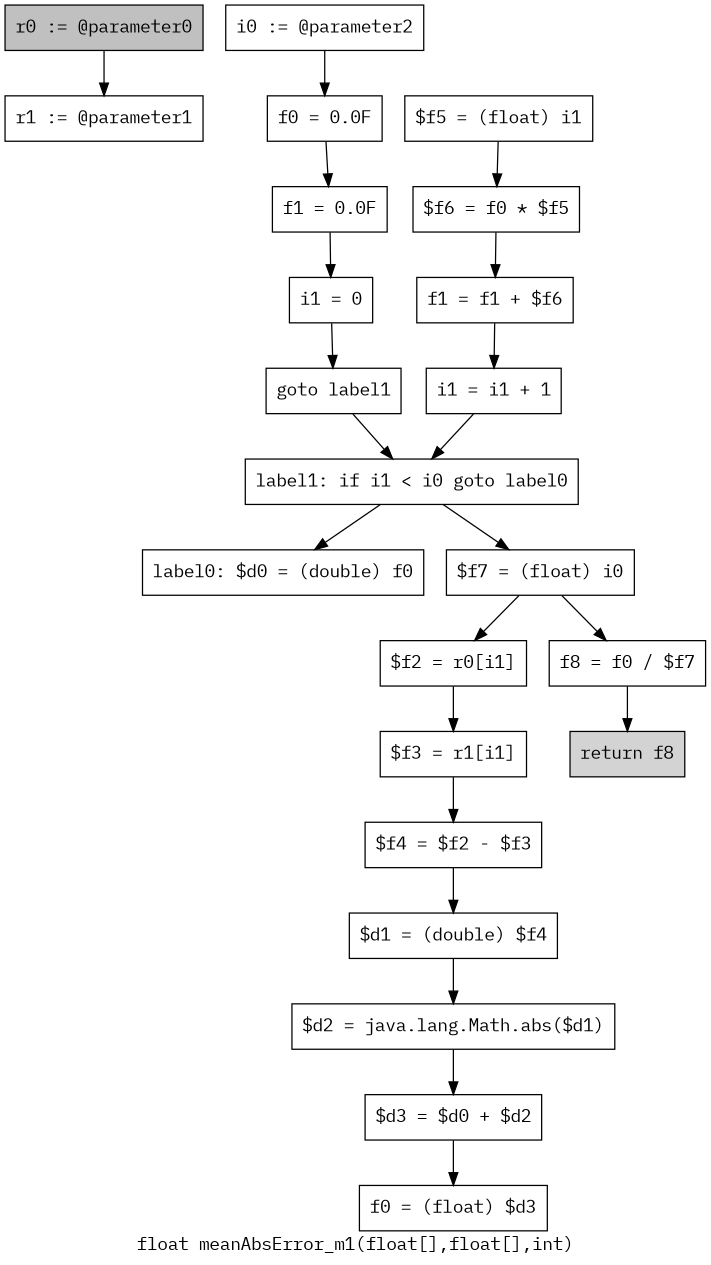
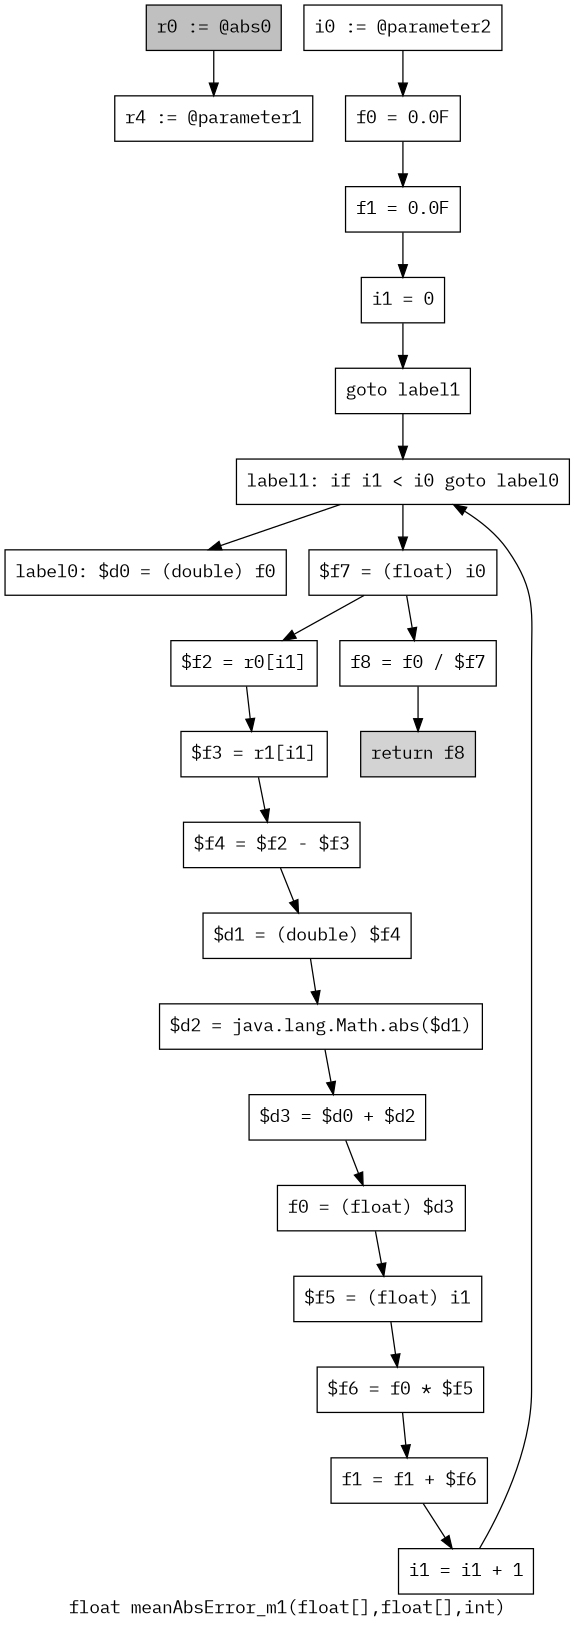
node "r0 := @parameter0": label "r0 := @parameter0" -> "r0 := @abs0"
node "r1 := @parameter1": label "r1 := @parameter1" -> "r4 := @parameter1"
edge "f0 = (float) $d3" -> "$f5 = (float) i1": added
